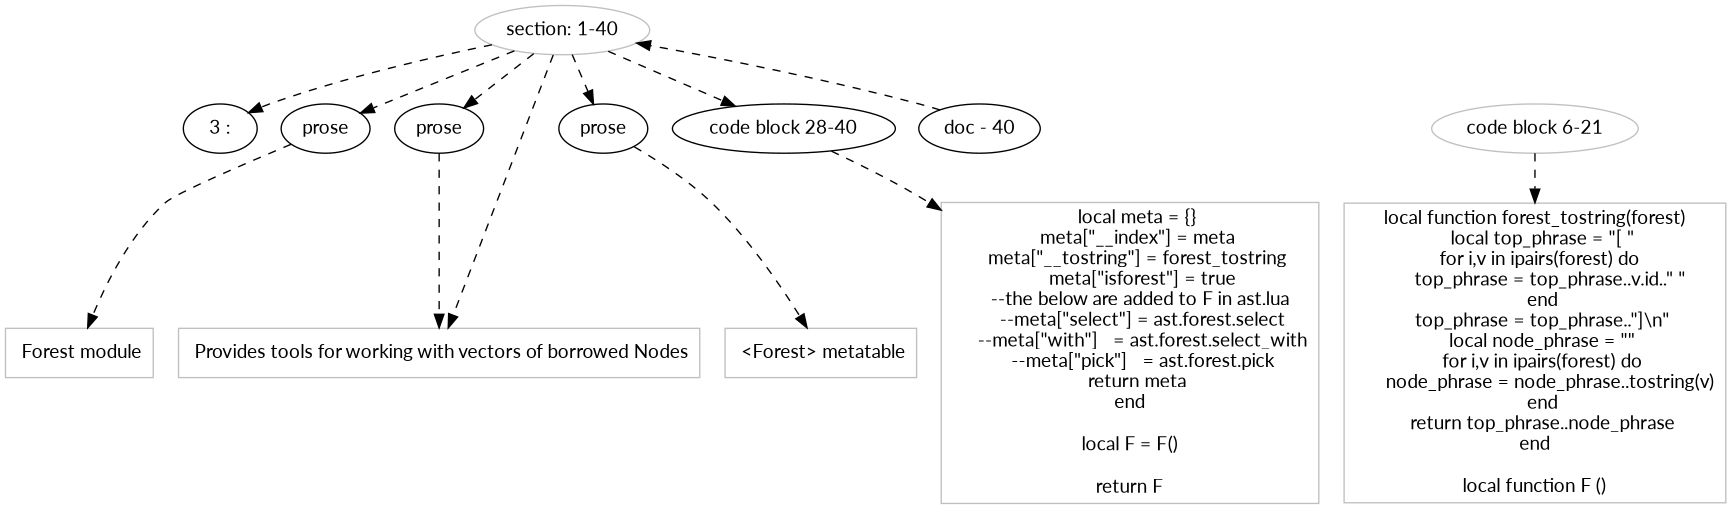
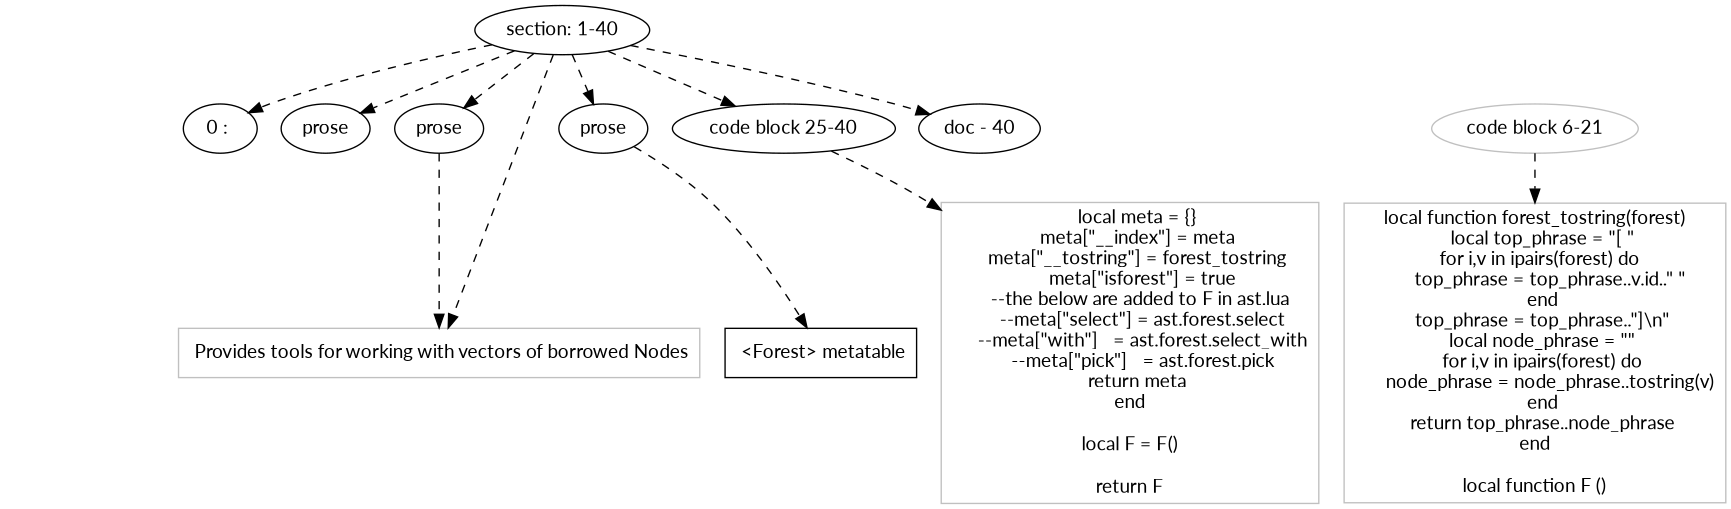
node "section: 1-40": color Gray -> black
edge "doc - 40" -> "section: 1-40": reversed
node "3 :": label "3 :" -> "0 :"
node "code block 28-40": label "code block 28-40" -> "code block 25-40"
node "Forest module": removed
node "<Forest> metatable": color Gray -> black
